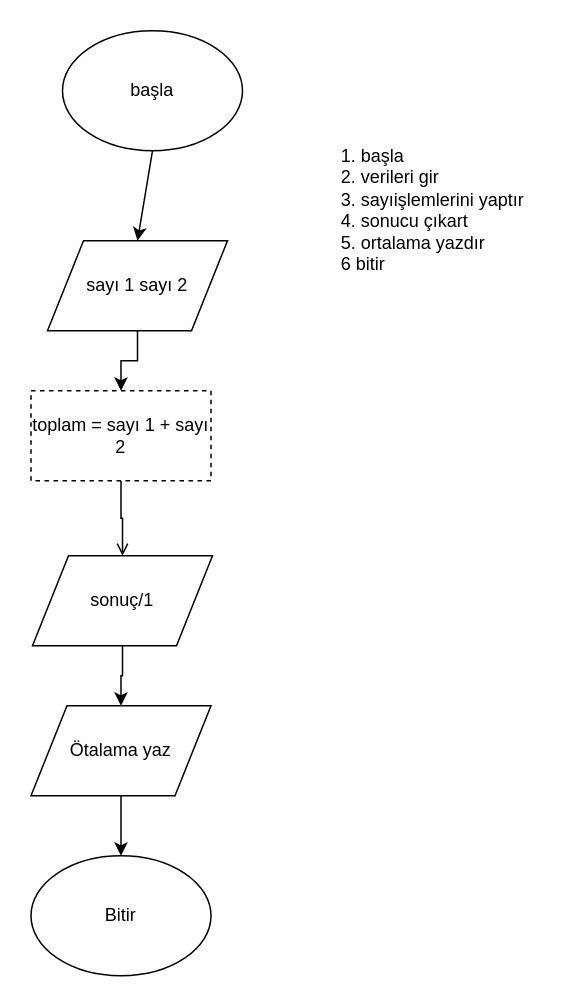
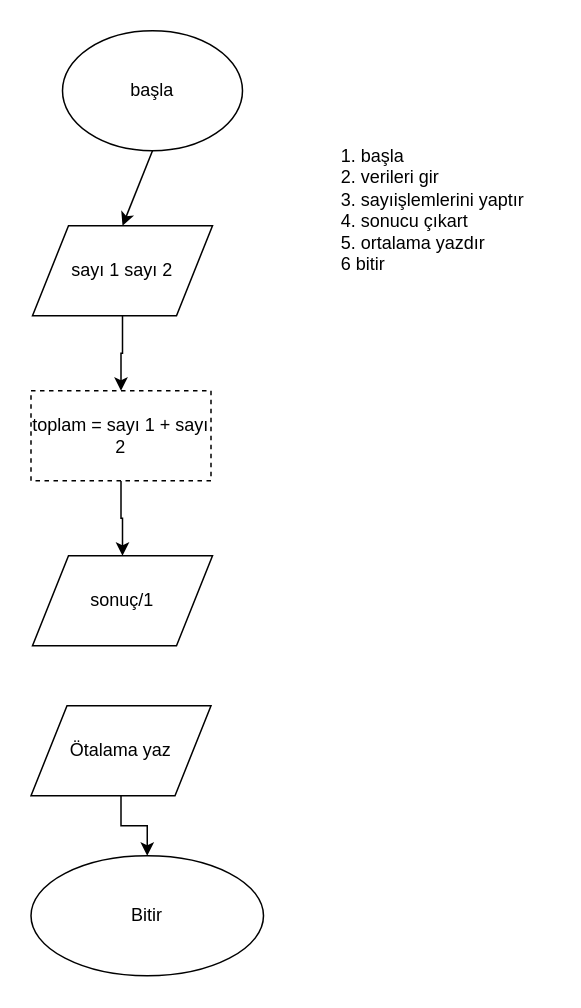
node "sayı 1 sayı 2": moved (137, 286) -> (122, 271)
edge "toplam = sayı 1 + sayı 2" -> "sonuç/1": arrowhead open -> classic
edge "sonuç/1" -> "Ötalama yaz": removed
node "Bitir": size 180x120 -> 233x120
